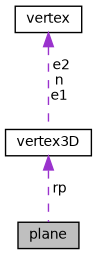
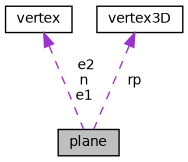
edge "vertex3D" -> "vertex": now "plane" -> "vertex"
